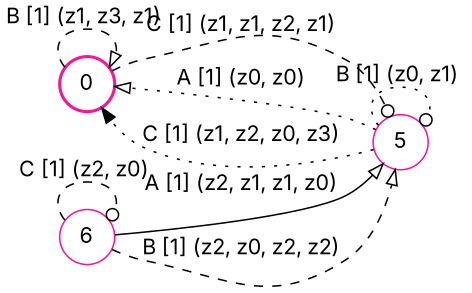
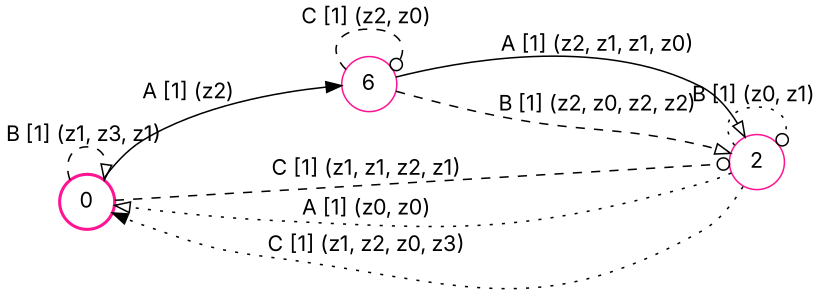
edge "0" -> "6": added, label "A [1] (z2)"
node "5": label "5" -> "2"
